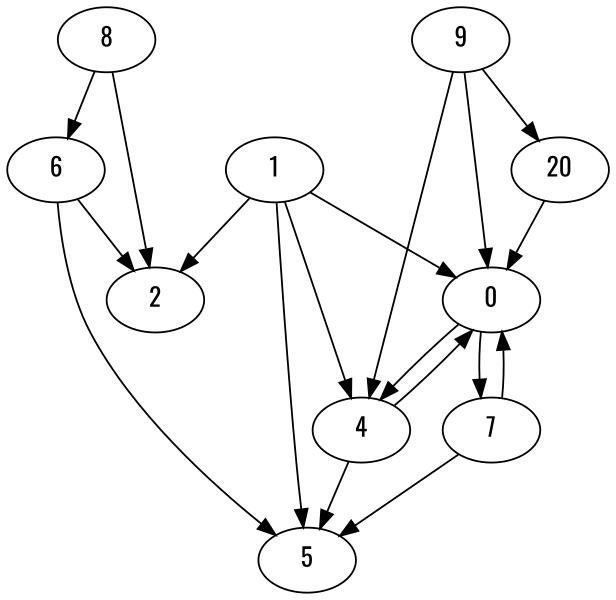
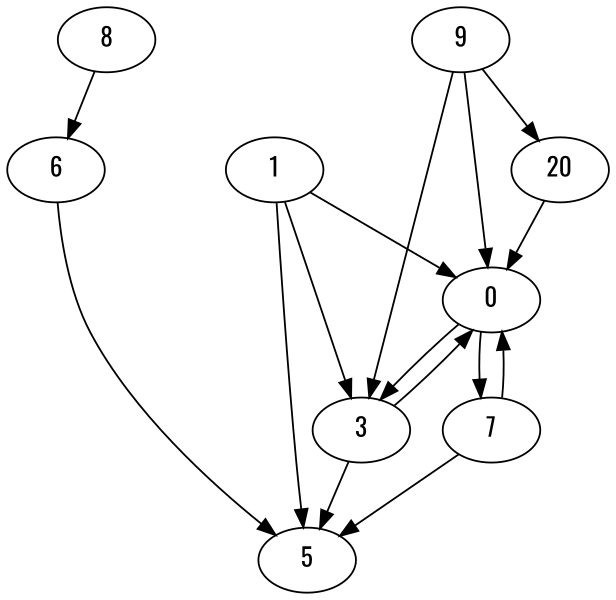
node "2": removed
node "4": label "4" -> "3"
